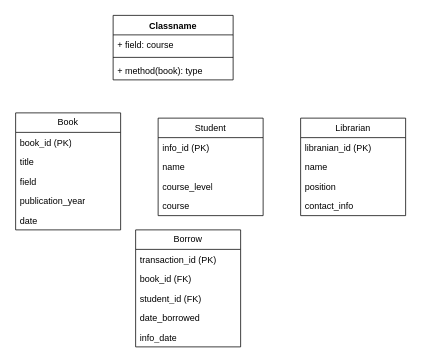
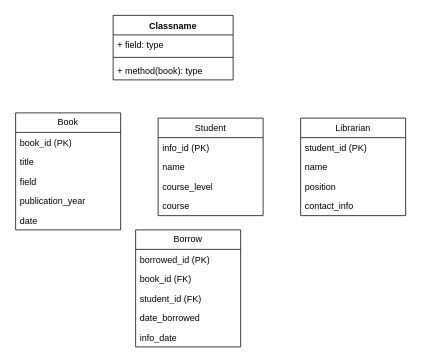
node "+ field: course": label "+ field: course" -> "+ field: type"
node "libranian_id (PK)": label "libranian_id (PK)" -> "student_id (PK)"
node "transaction_id (PK)": label "transaction_id (PK)" -> "borrowed_id (PK)"
